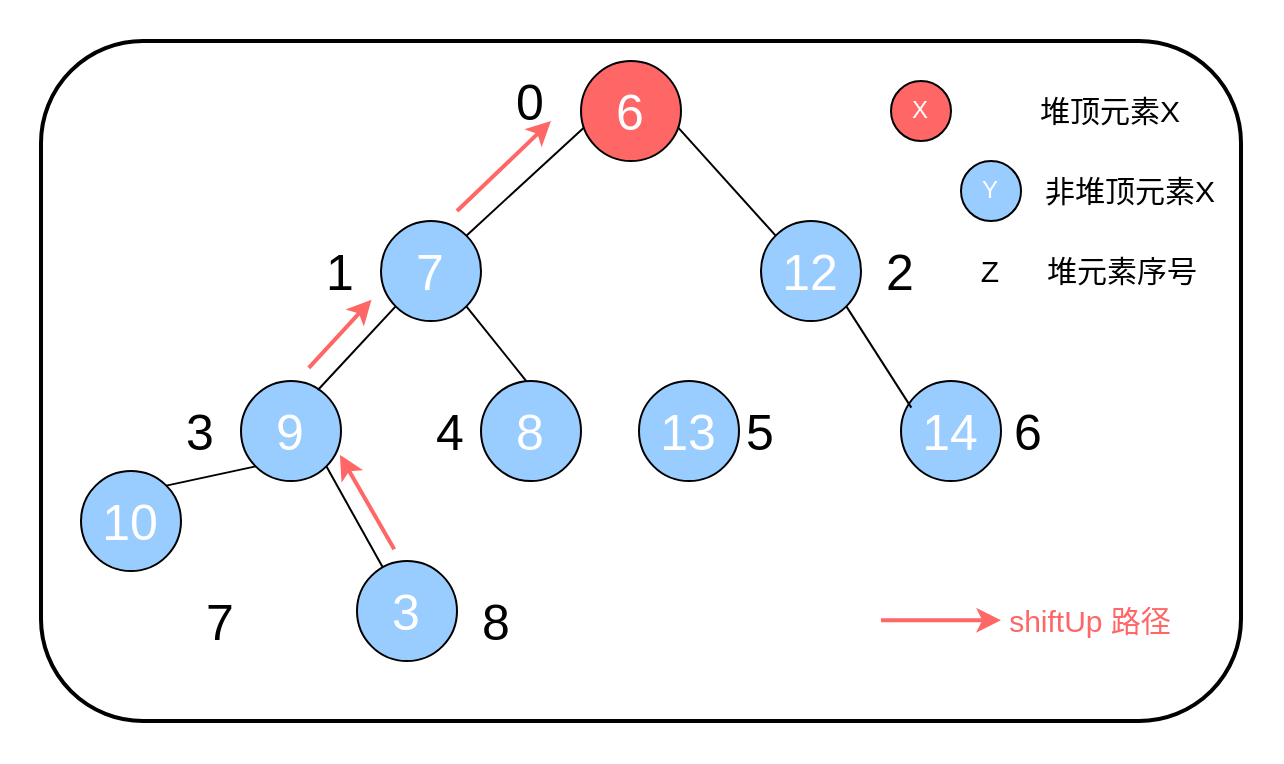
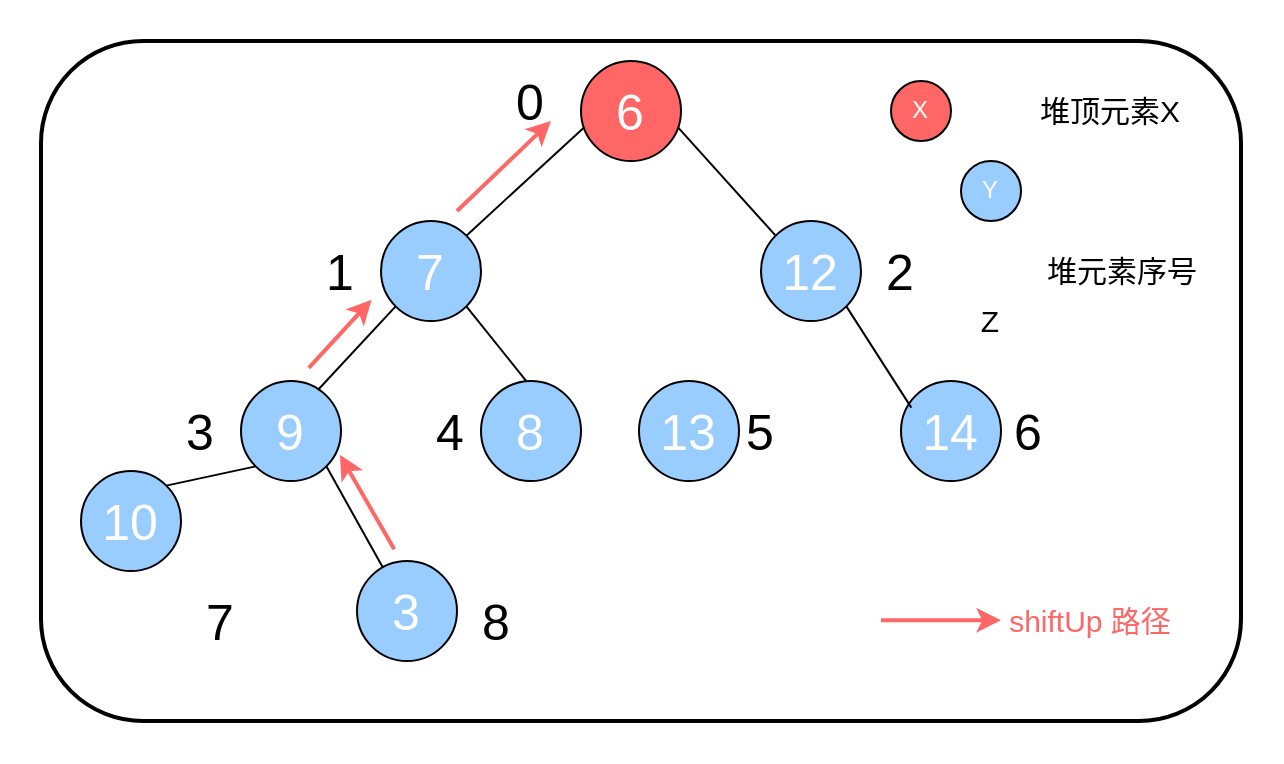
node "非堆顶元素X": removed
node "Z": moved (991, 271) -> (991, 321)
